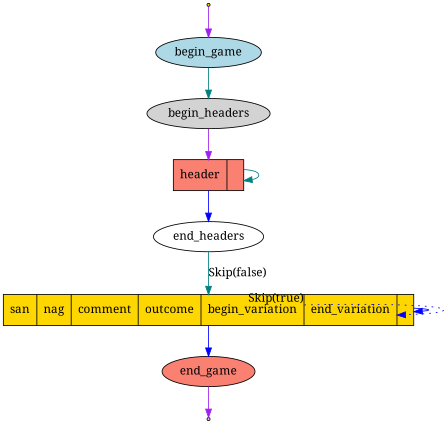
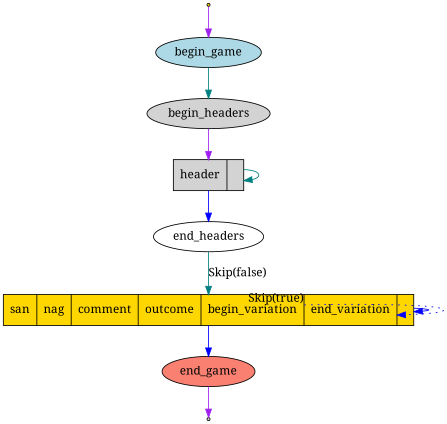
node "header": fillcolor salmon -> lightgrey
